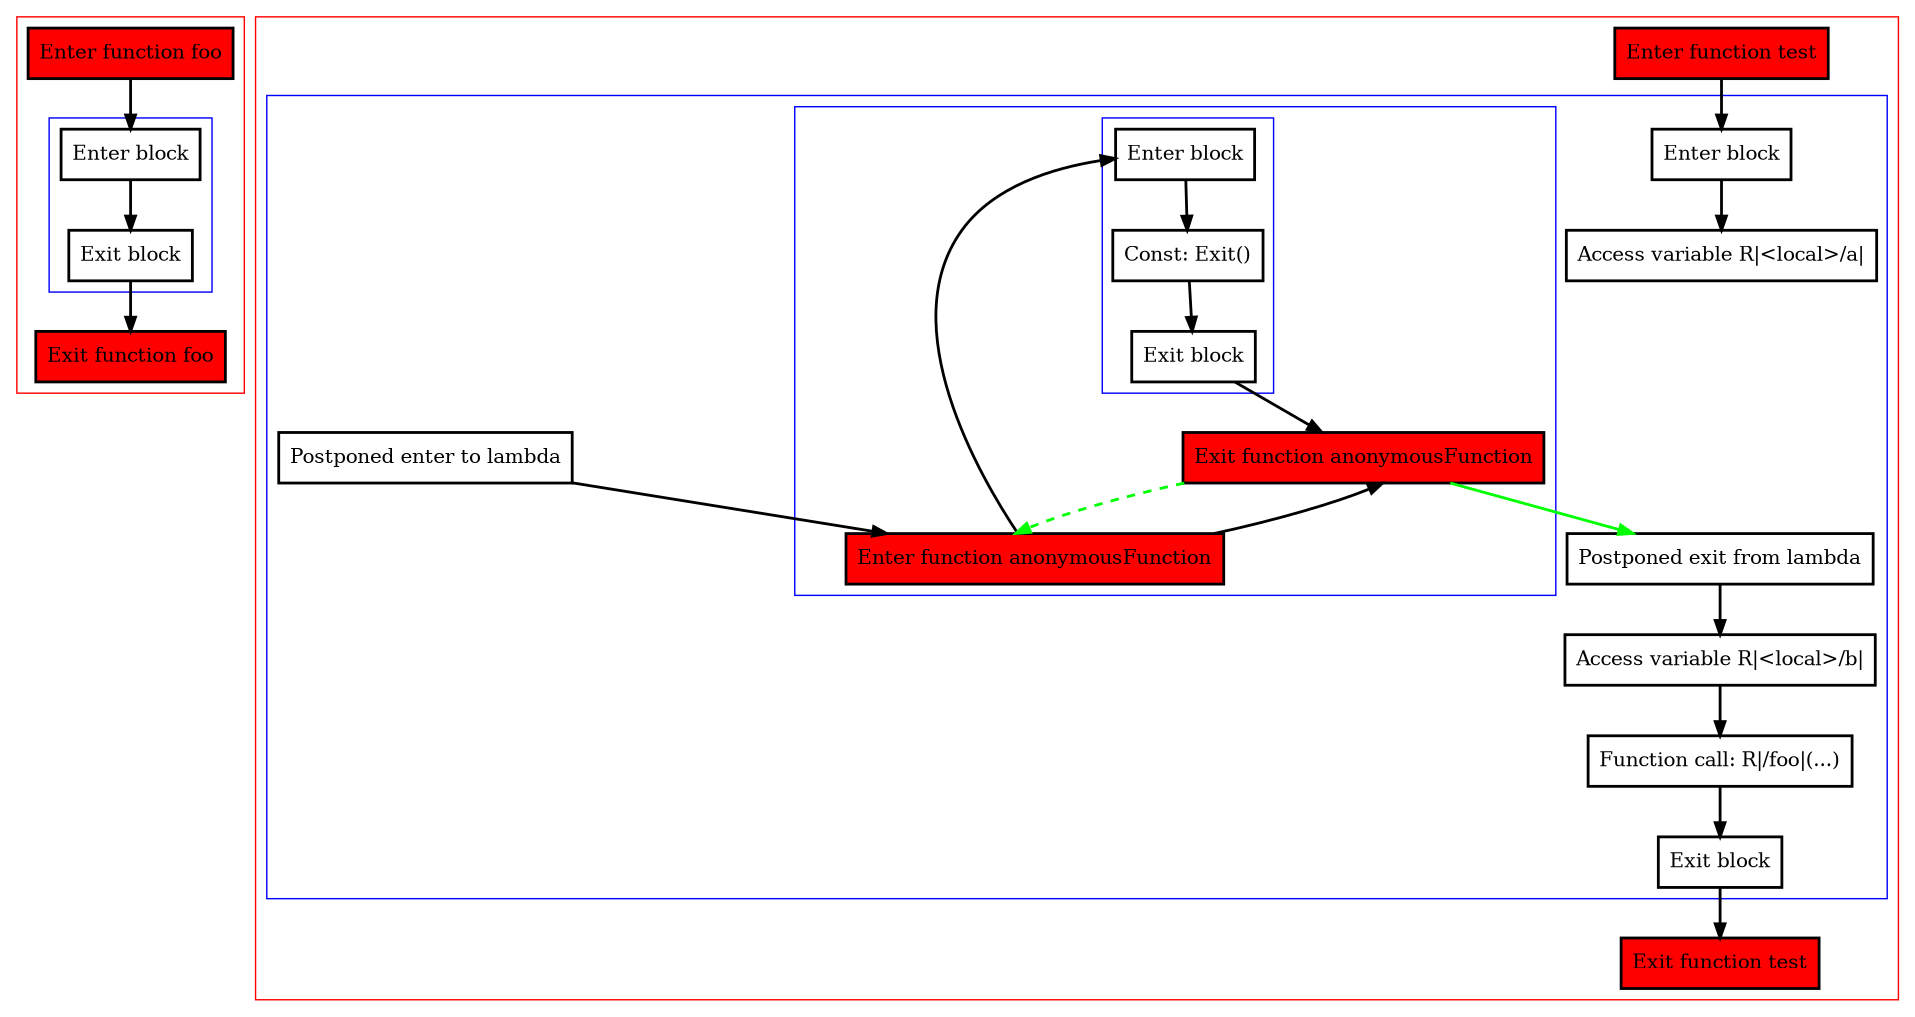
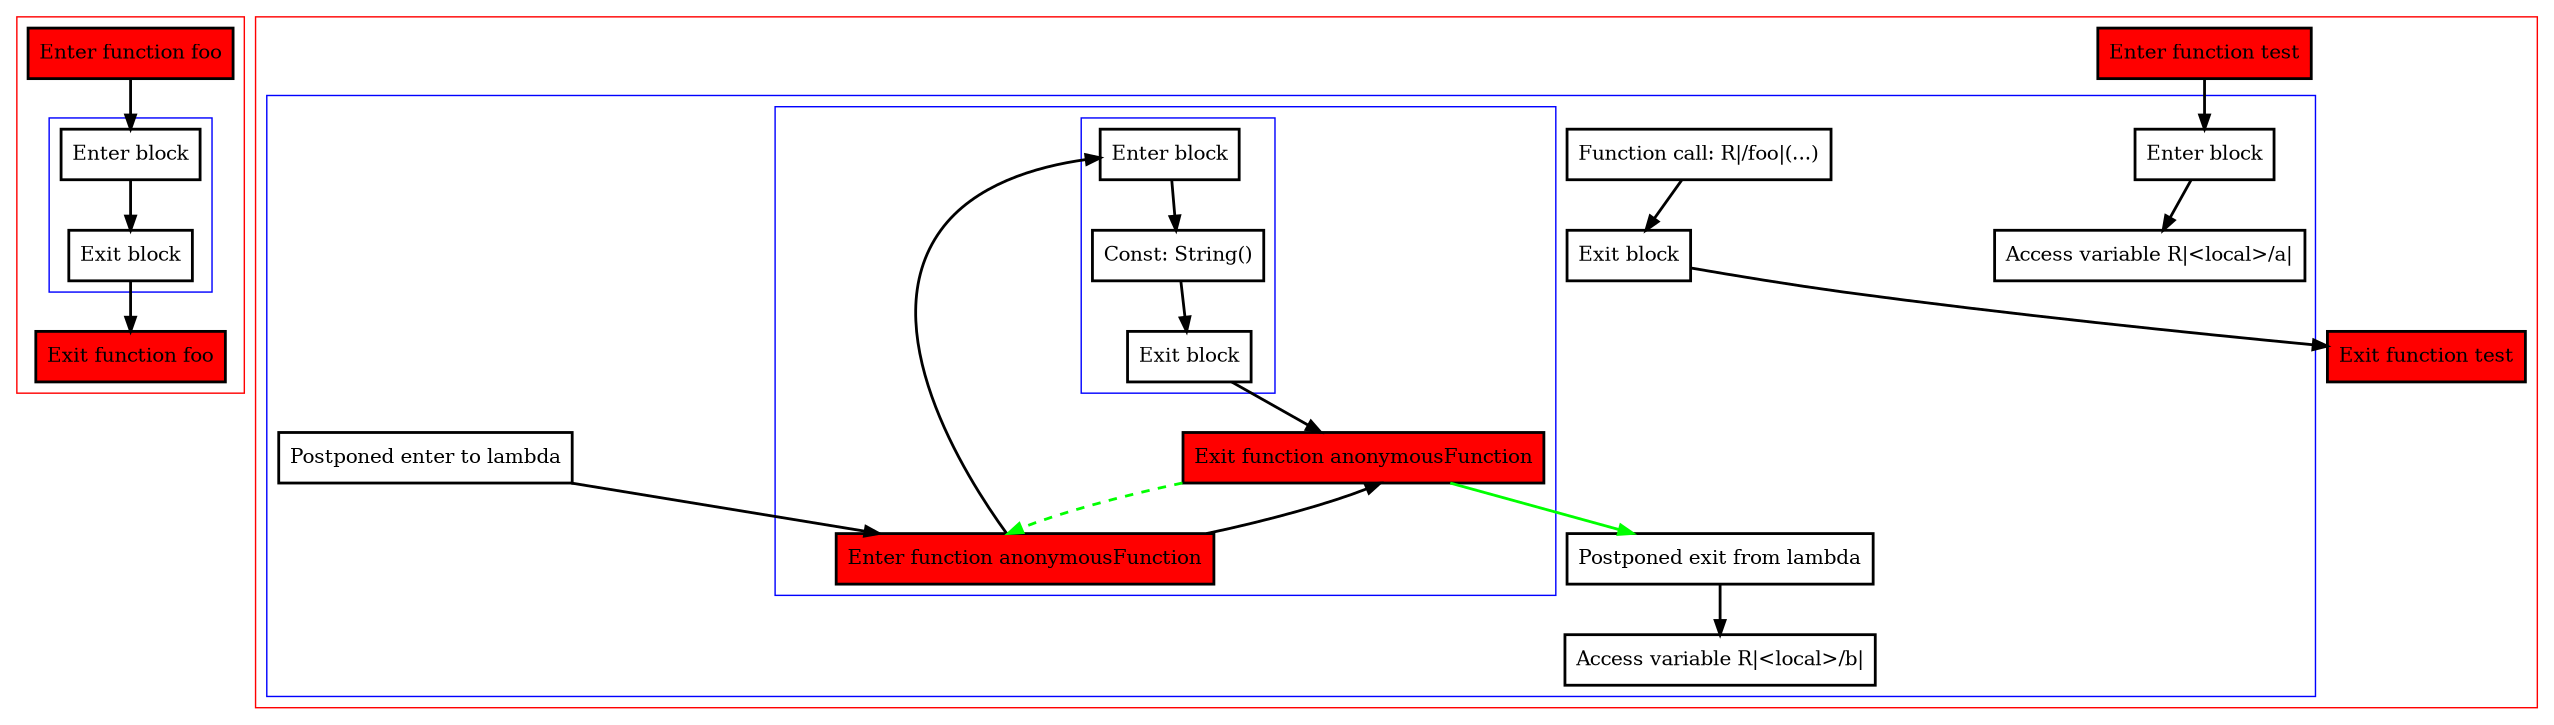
node "Const: Exit()": label "Const: Exit()" -> "Const: String()"
edge "Access variable R|<local>/b|" -> "Function call: R|/foo|(...)": removed
